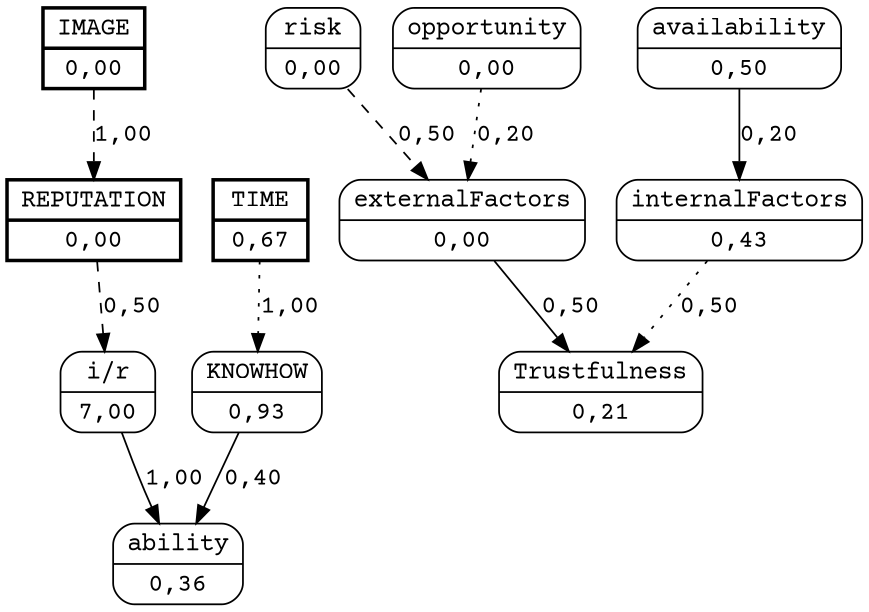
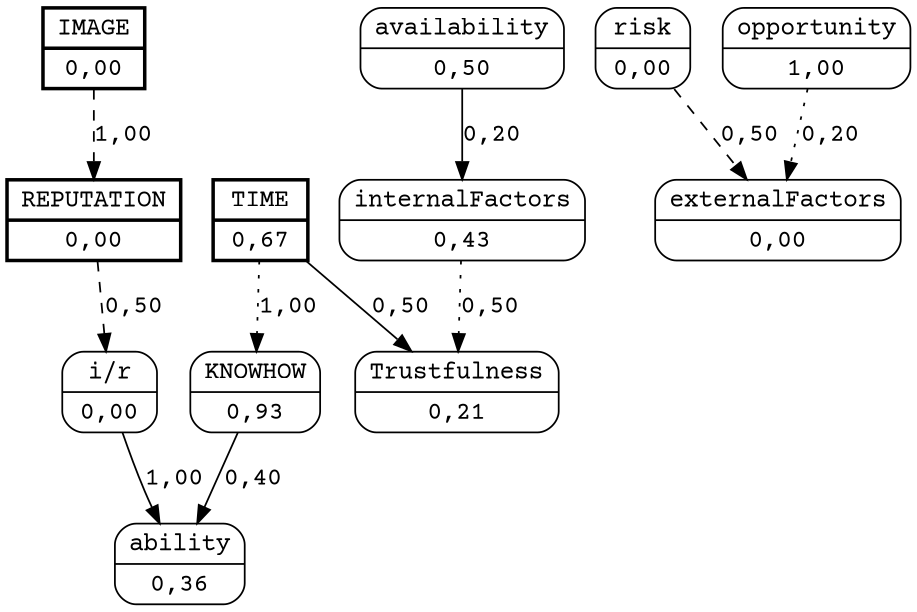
node "opportunity": text "0,00" -> "1,00"
edge "externalFactors" -> "Trustfulness": now "TIME" -> "Trustfulness"
node "i/r": text "7,00" -> "0,00"
